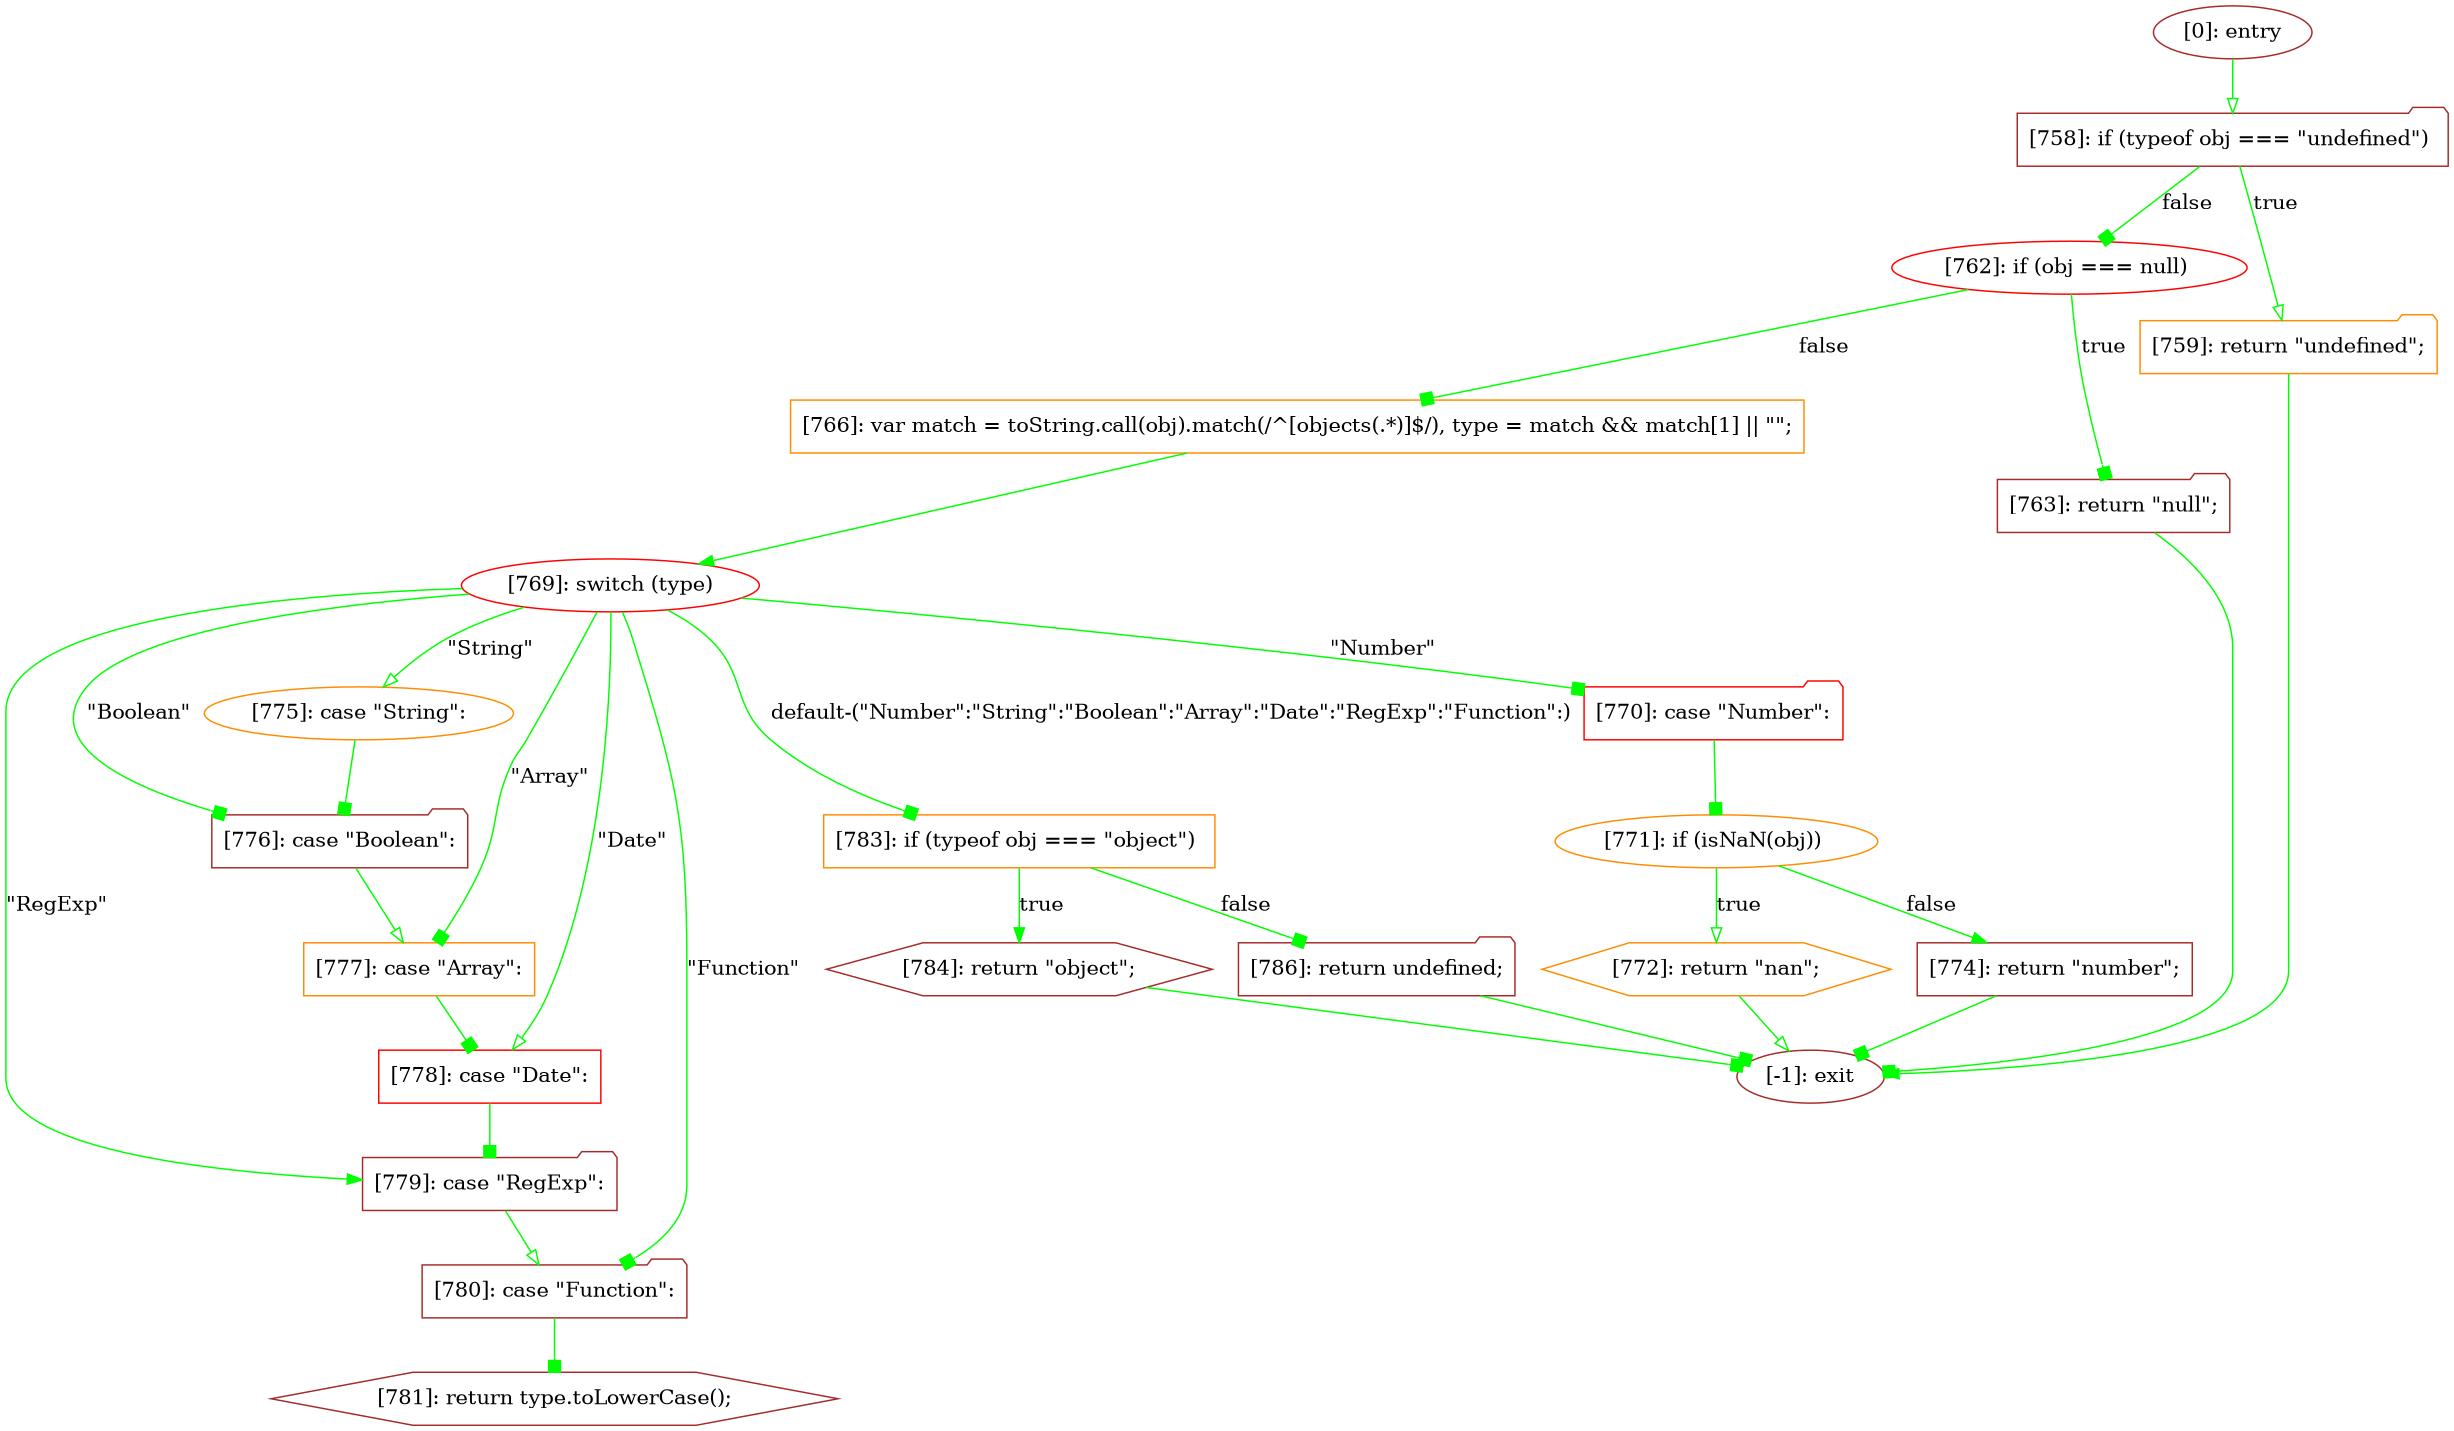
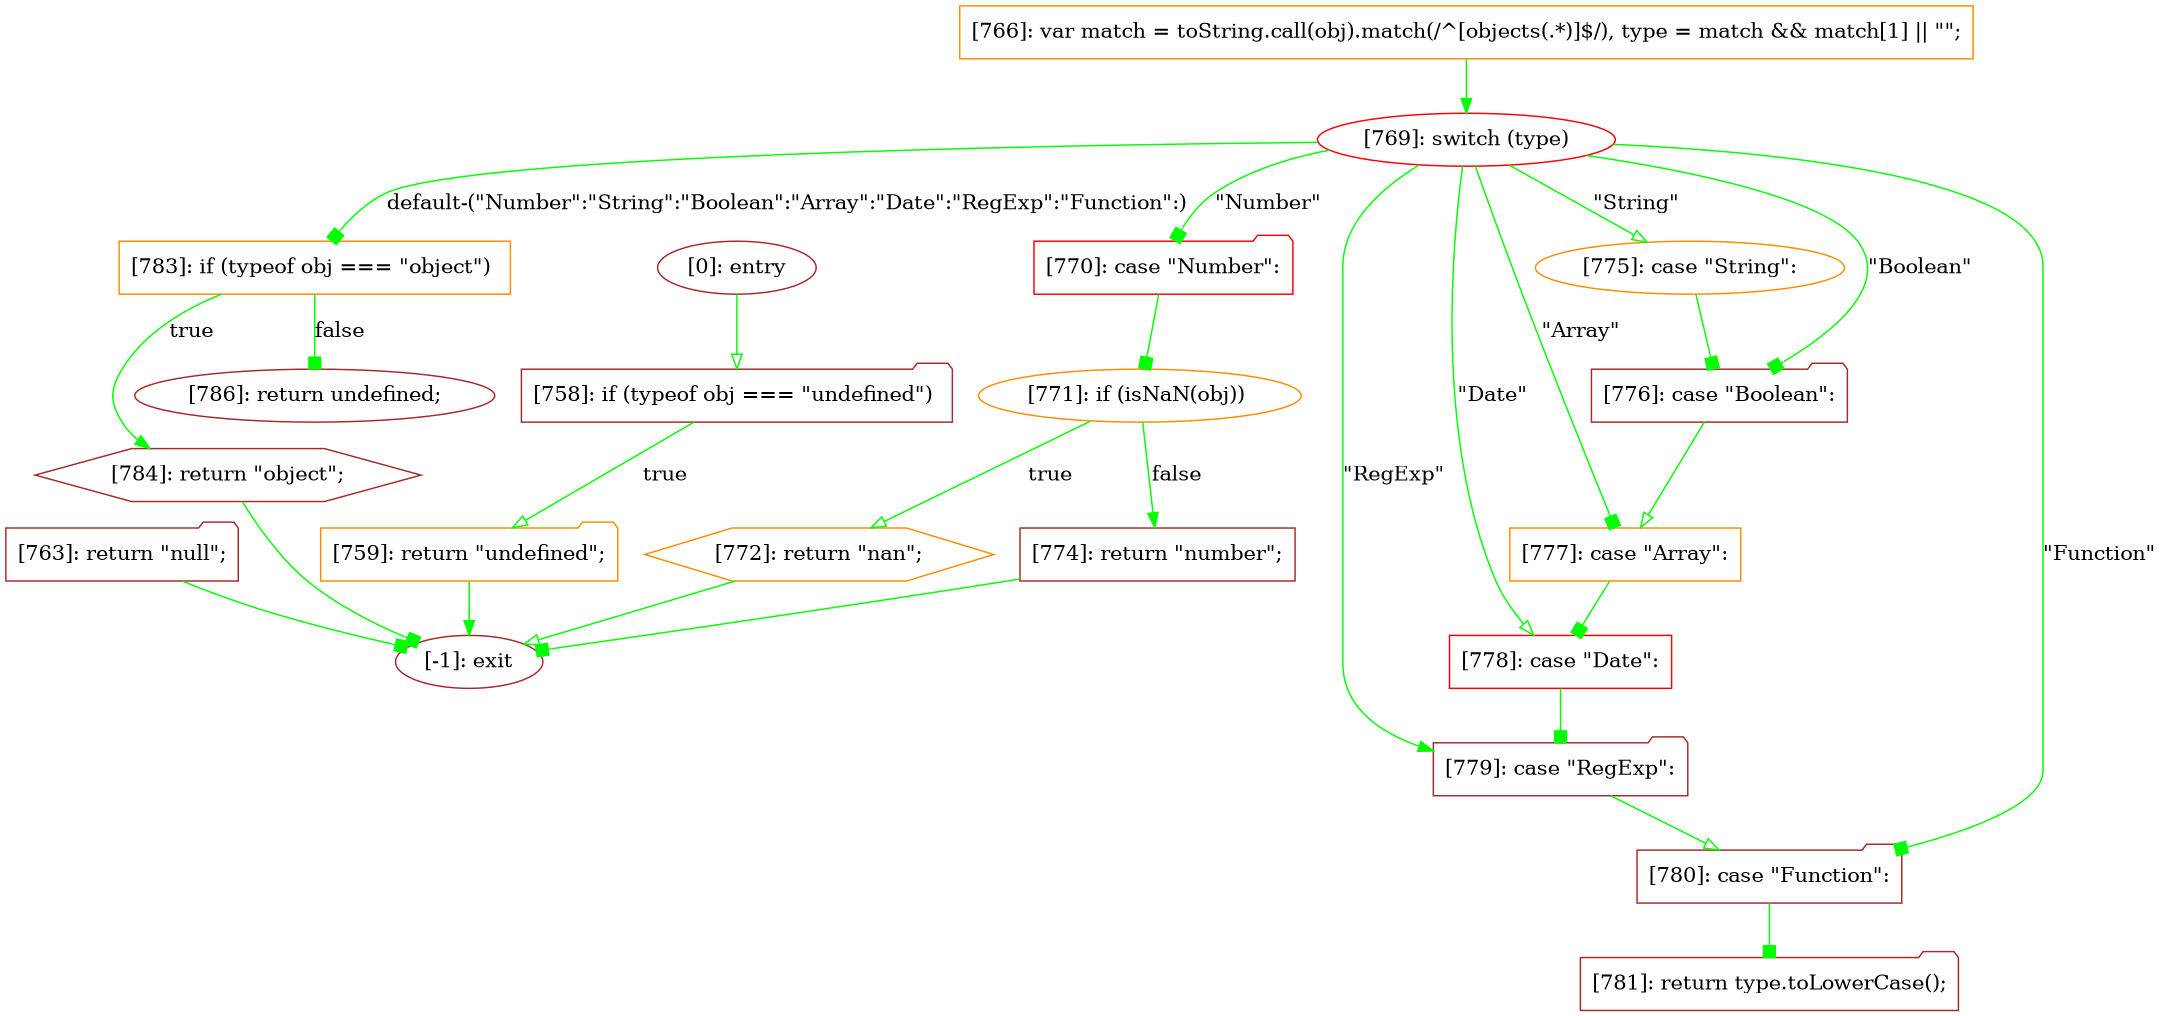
node "[762]: if (obj === null)": removed
node "[786]: return undefined;": shape folder -> ellipse
edge "[786]: return undefined;" -> "[-1]: exit": removed
node "[781]: return type.toLowerCase();": shape hexagon -> folder
